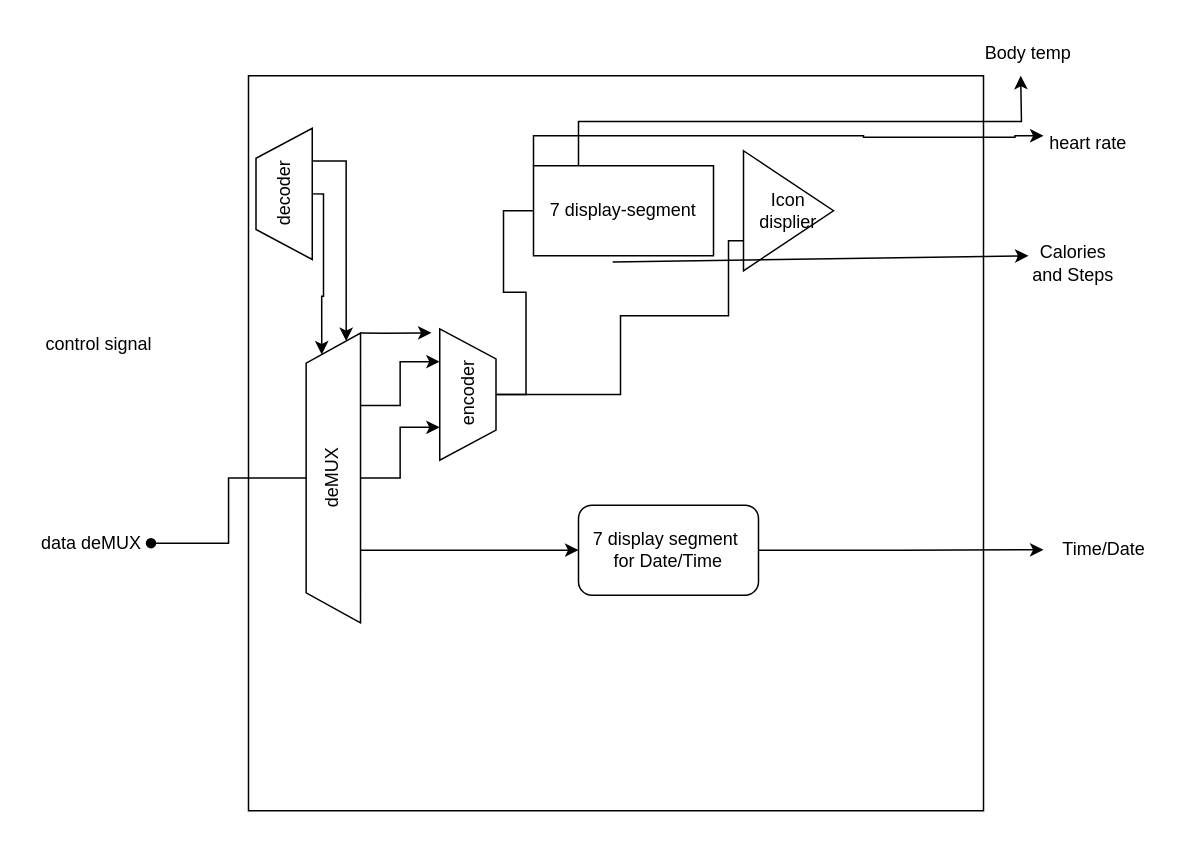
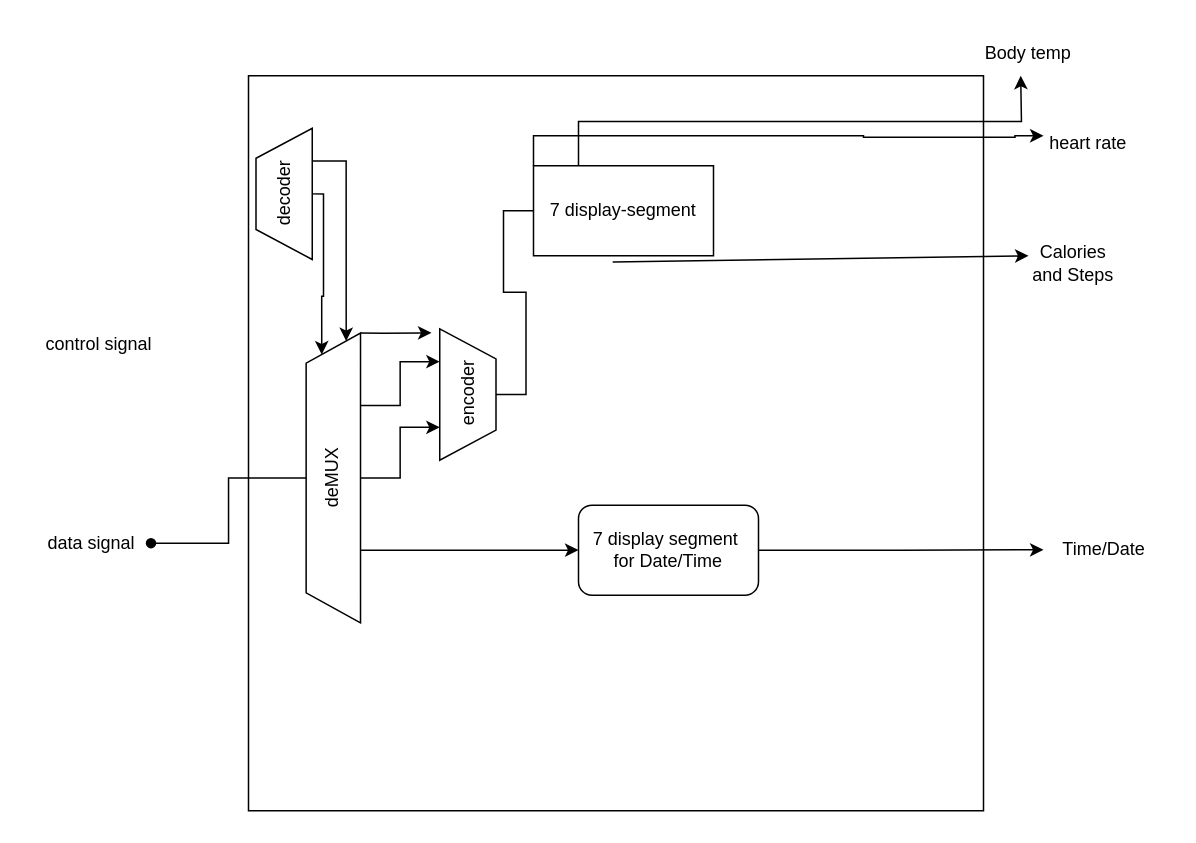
node "Icon displier": removed
edge "Icon displier" -- "encoder": removed
node "data deMUX": label "data deMUX" -> "data signal"
